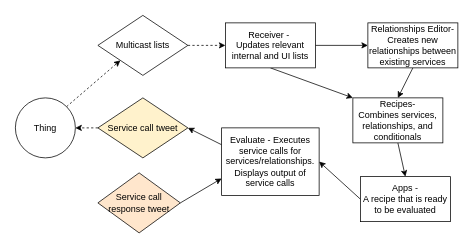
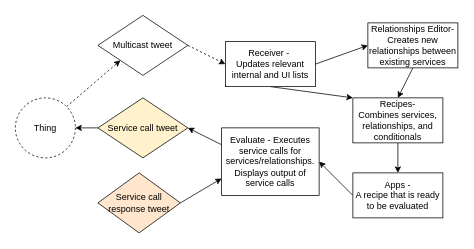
node "Multicast lists": label "Multicast lists" -> "Multicast tweet"
node "Receiver - Updates relevant internal and UI lists": moved (270, 45) -> (270, 64)
node "Thing": style solid -> dashed
edge "Service call tweet" -> "Thing": style dashed -> solid
node "Apps - A recipe that is ready to be evaluated": moved (405, 199) -> (398, 195)
